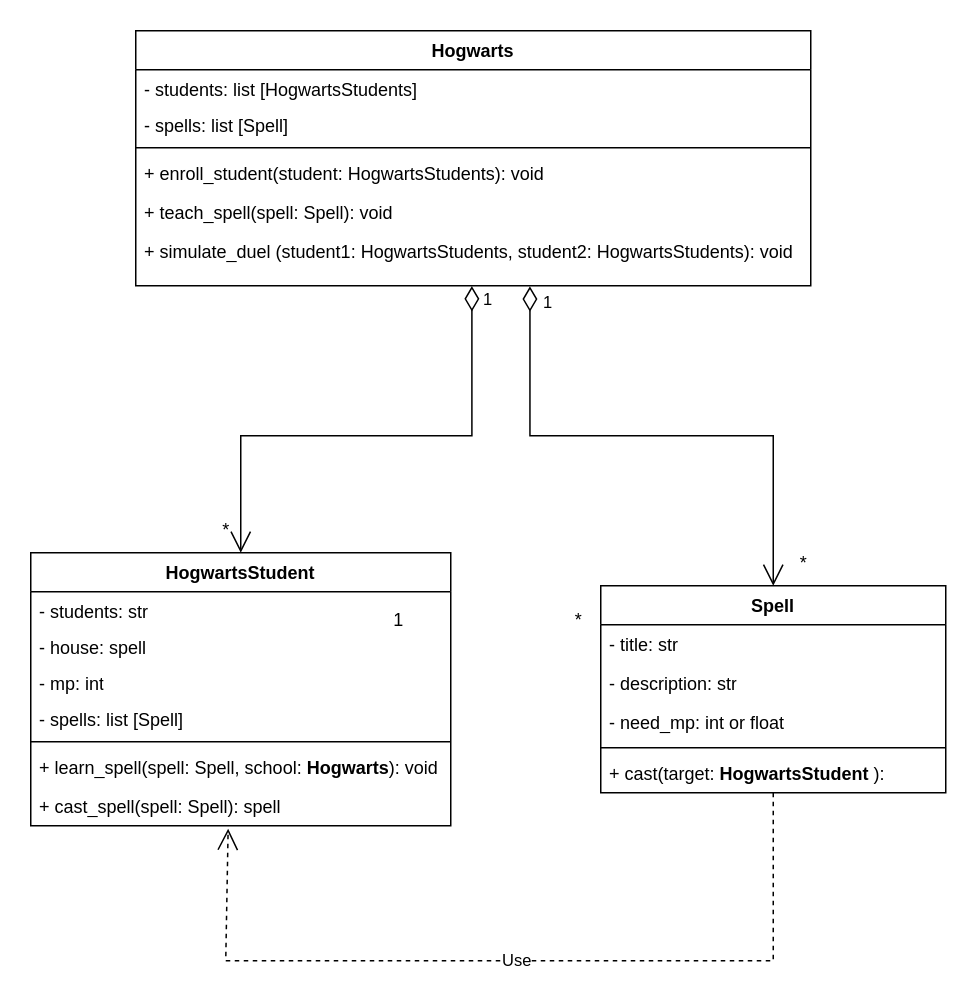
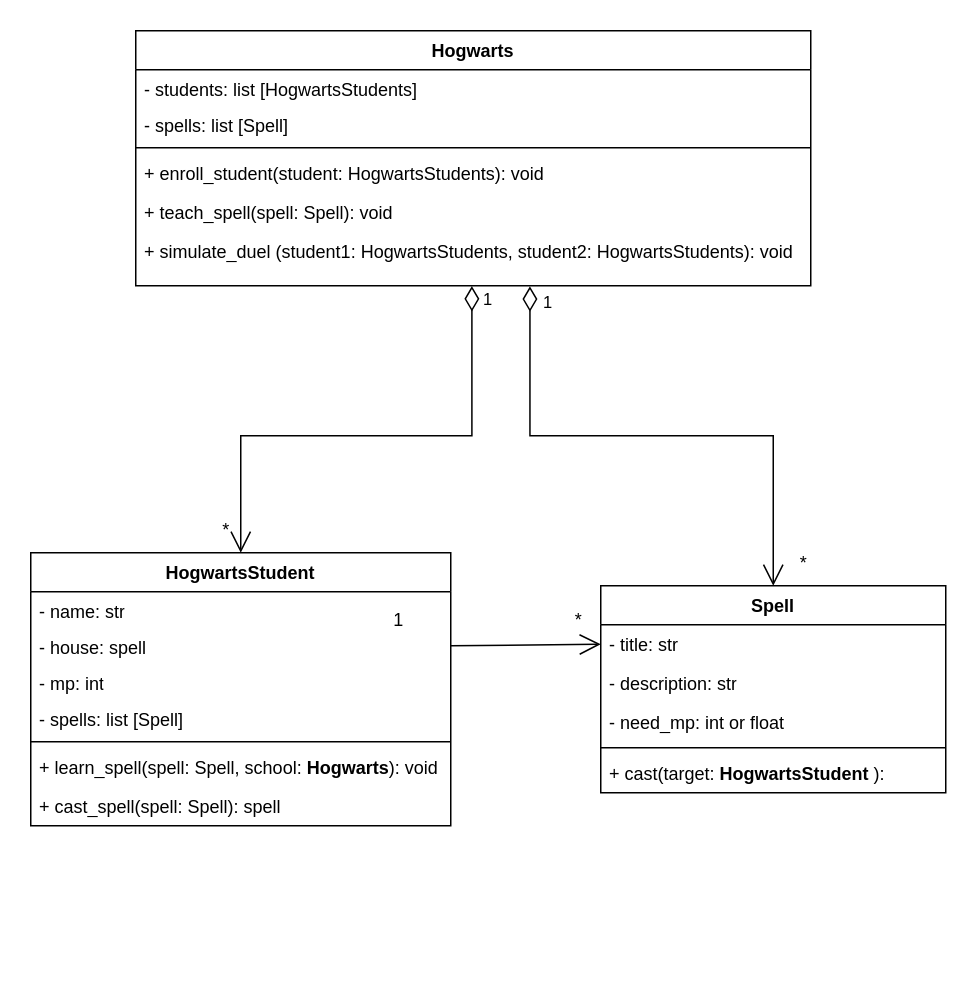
node "- students: str": label "- students: str" -> "- name: str"
edge "- house: spell" -> "- title: str": added
edge "+ cast(target: HogwartsStudent ):" -> "+ cast_spell(spell: Spell): spell": removed, label "Use"
